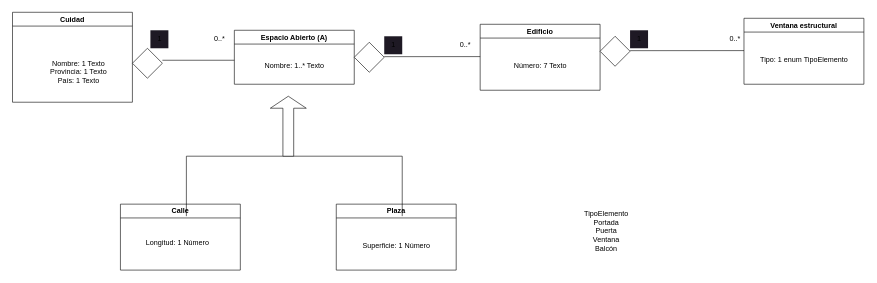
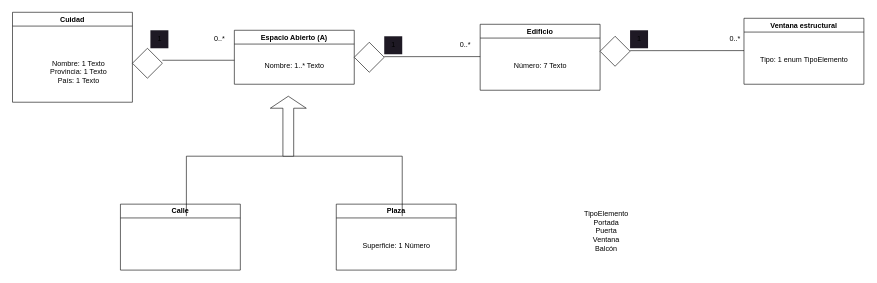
node "Longitud: 1 Número": removed
